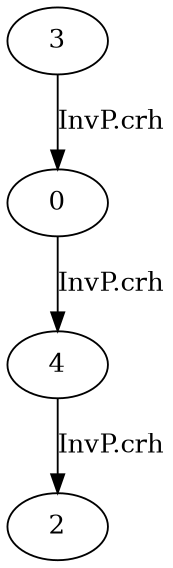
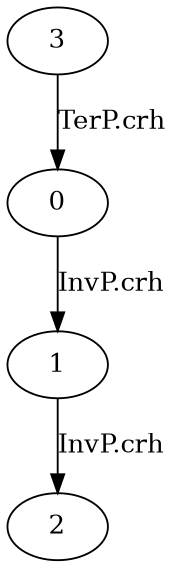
edge "3" -> "0": label "InvP.crh" -> "TerP.crh"
node "4": label "4" -> "1"
